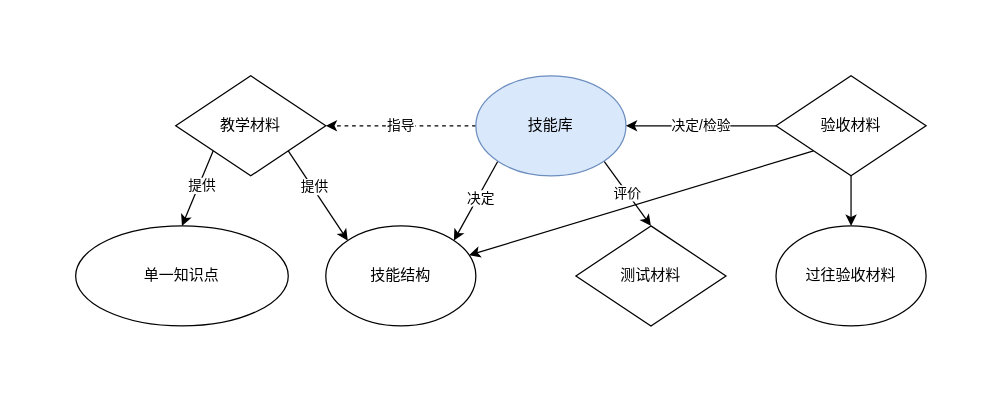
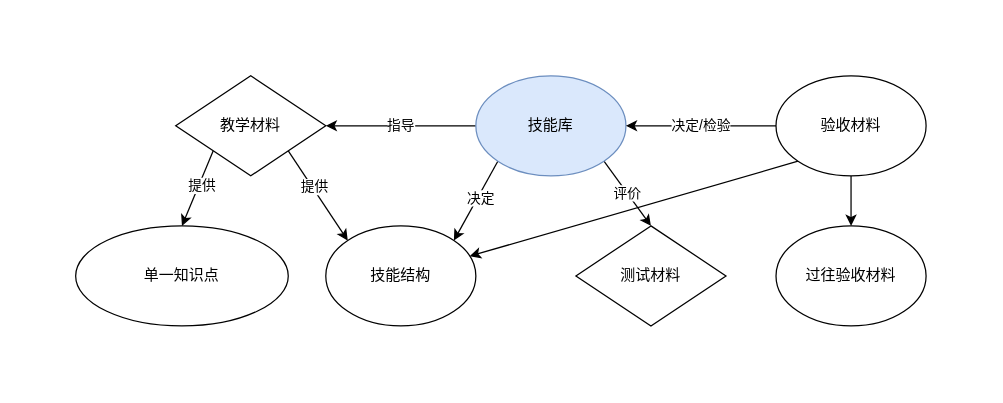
edge "技能库" -> "教学材料": style dashed -> solid
node "验收材料": shape diamond -> ellipse
